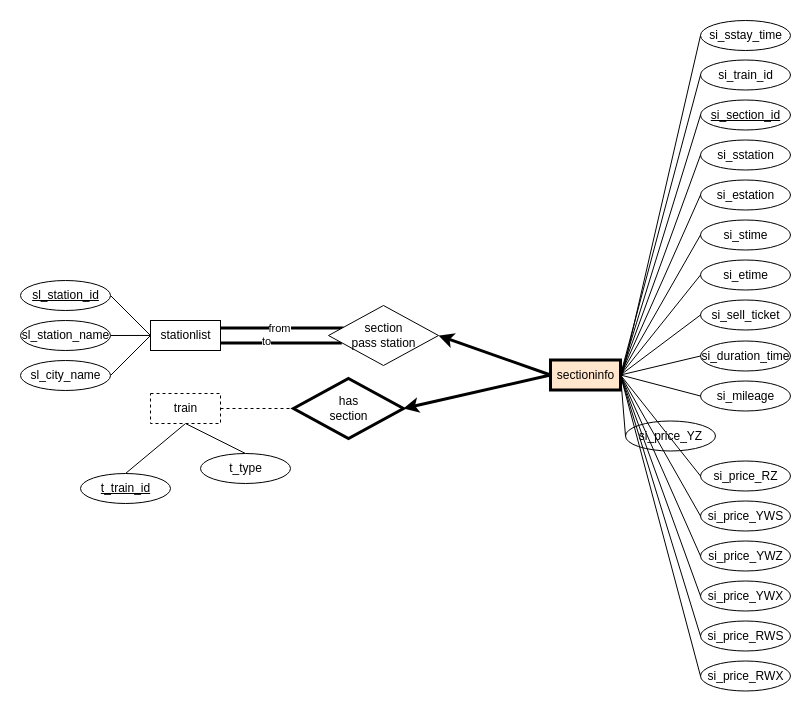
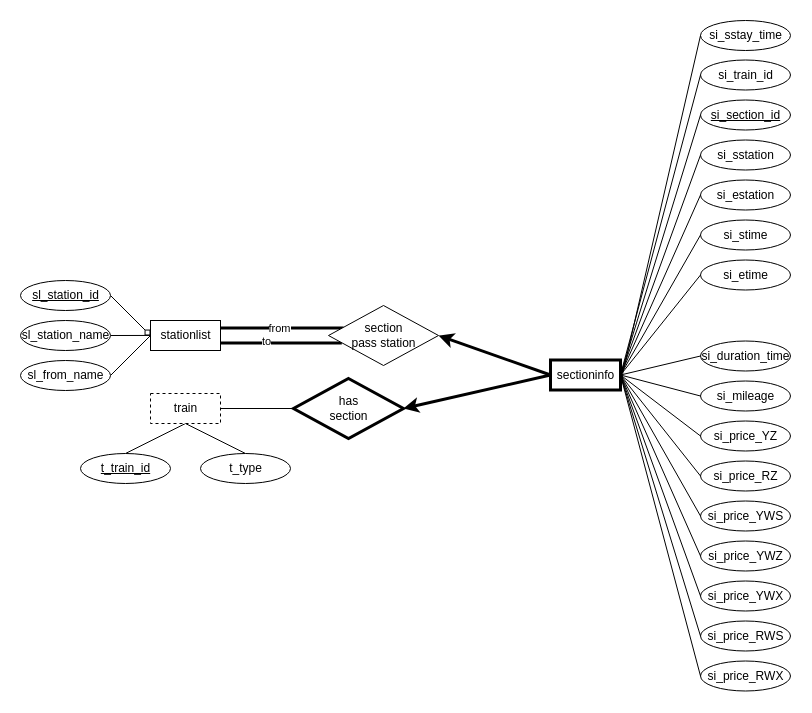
node "si_sell_ticket": removed
edge "sl_station_id" -- "stationlist": arrowhead none -> diamond
edge "si_sell_ticket" -- "sectioninfo": removed
node "sectioninfo": fillcolor #ffe6cc -> #ffffff
node "sl_city_name": label "sl_city_name" -> "sl_from_name"
edge "train" -- "has section": style dashed -> solid
node "si_price_YZ": moved (671, 436) -> (746, 436)
node "t_train_id": moved (126, 489) -> (126, 469)
